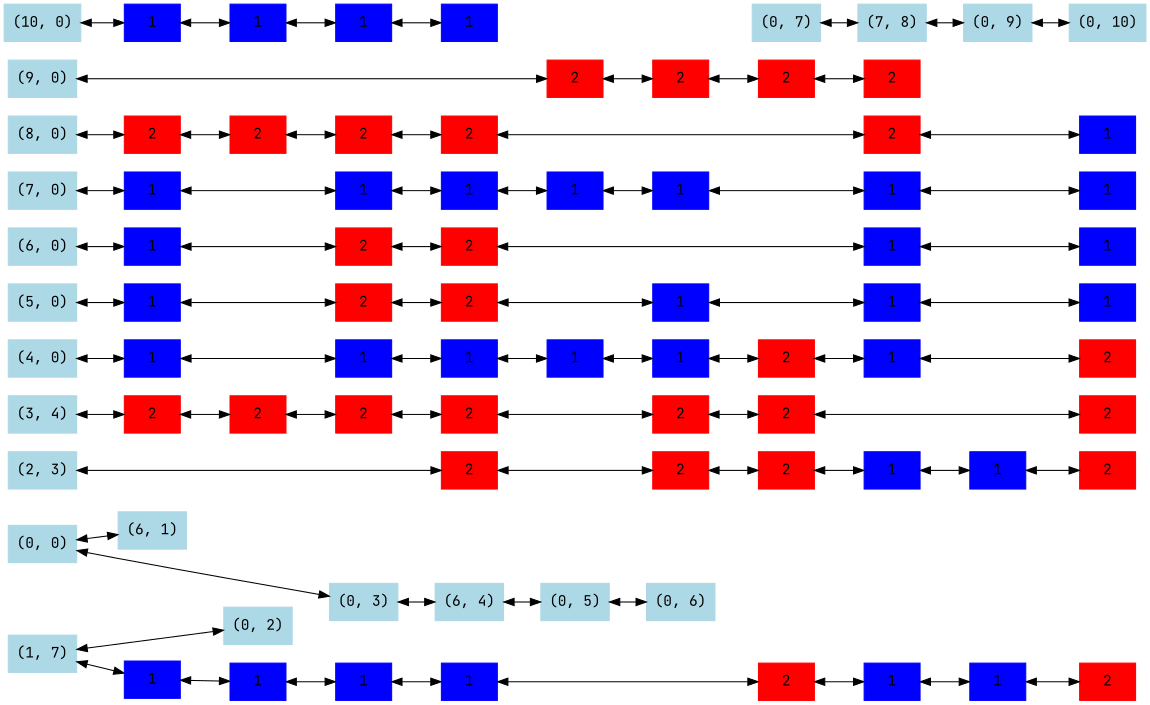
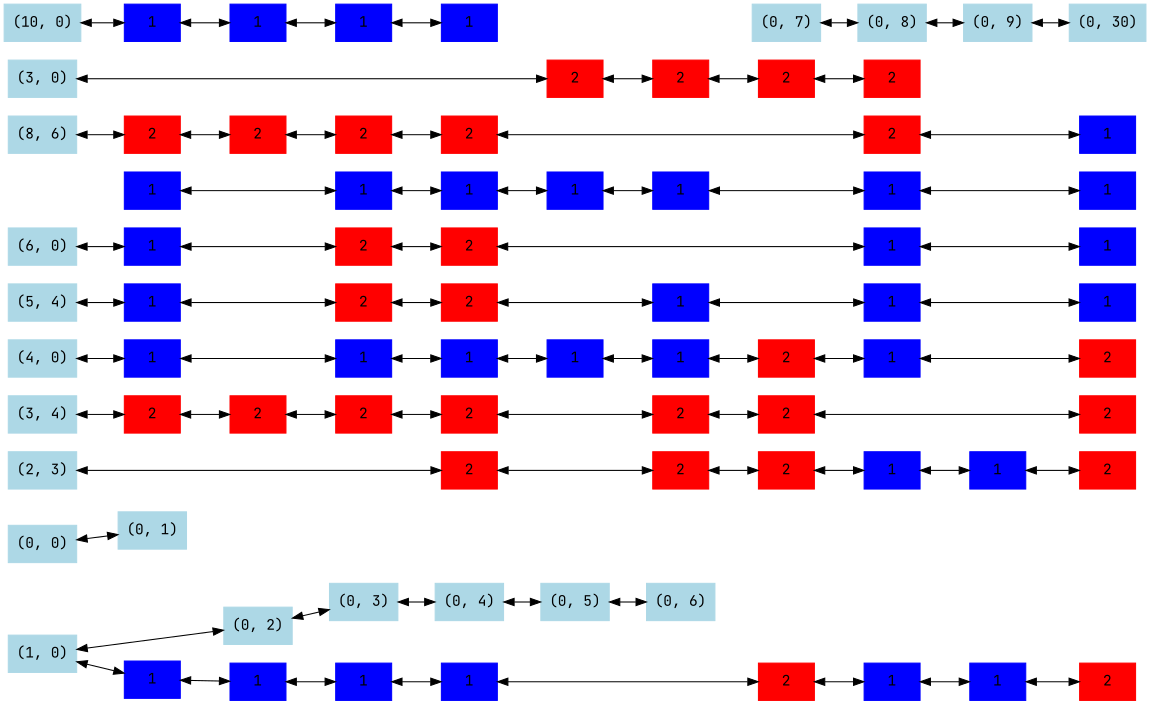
node "(7, 8)": label "(7, 8)" -> "(0, 8)"
node "(0, 10)": label "(0, 10)" -> "(0, 30)"
node "(9, 0)": label "(9, 0)" -> "(3, 0)"
node "(8, 0)": label "(8, 0)" -> "(8, 6)"
node "(7, 0)": removed
node "(5, 0)": label "(5, 0)" -> "(5, 4)"
node "(6, 1)": label "(6, 1)" -> "(0, 1)"
edge "(0, 0)" -- "(0, 3)": now "(0, 2)" -- "(0, 3)"
node "(6, 4)": label "(6, 4)" -> "(0, 4)"
node "(1, 7)": label "(1, 7)" -> "(1, 0)"
